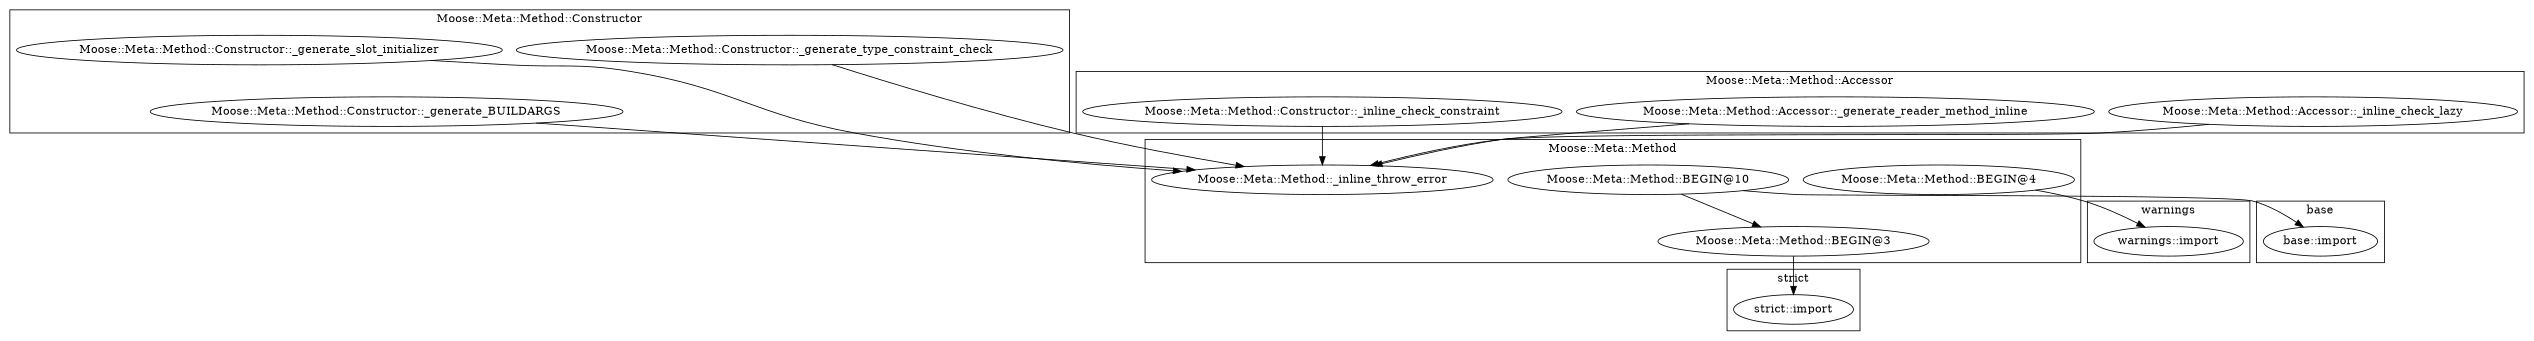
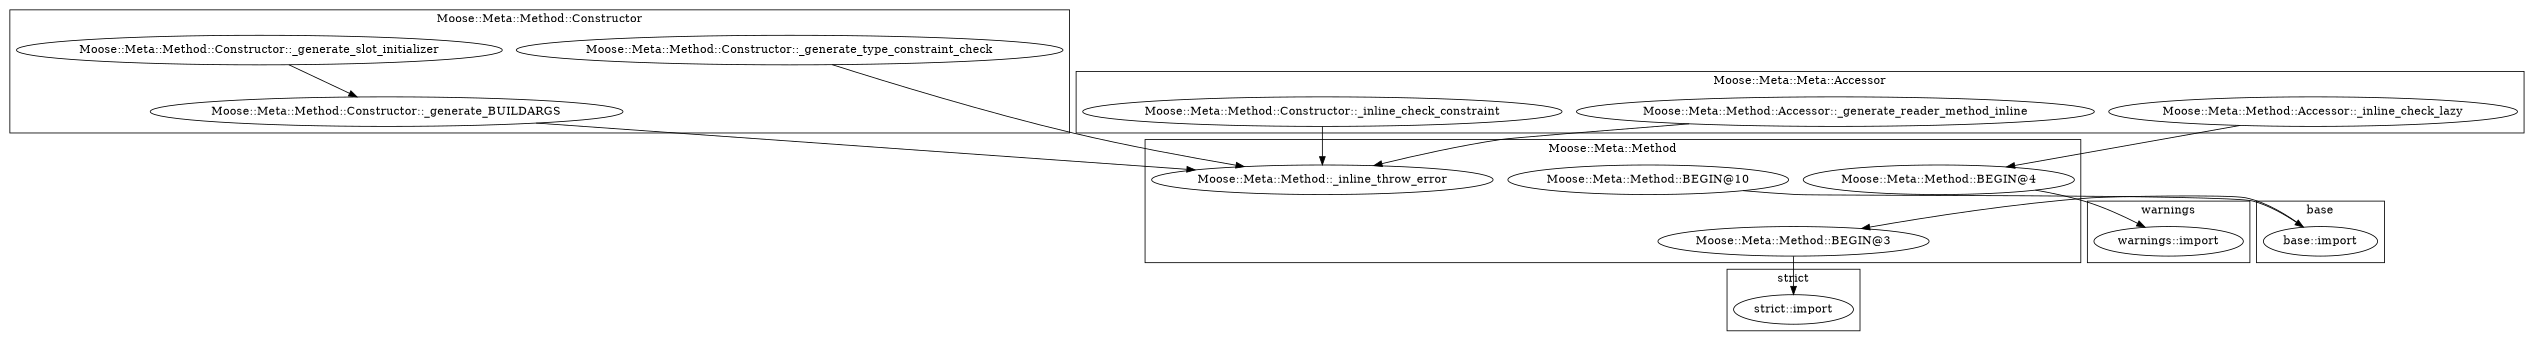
cluster "Moose::Meta::Method::Accessor": label "Moose::Meta::Method::Accessor" -> "Moose::Meta::Meta::Accessor"
edge "Moose::Meta::Method::Constructor::_generate_slot_initializer" -> "Moose::Meta::Method::_inline_throw_error": now "Moose::Meta::Method::Constructor::_generate_slot_initializer" -> "Moose::Meta::Method::Constructor::_generate_BUILDARGS"
edge "Moose::Meta::Method::Accessor::_inline_check_lazy" -> "Moose::Meta::Method::_inline_throw_error": now "Moose::Meta::Method::Accessor::_inline_check_lazy" -> "Moose::Meta::Method::BEGIN@4"
edge "Moose::Meta::Method::BEGIN@10" -> "Moose::Meta::Method::BEGIN@3": now "base::import" -> "Moose::Meta::Method::BEGIN@3"
